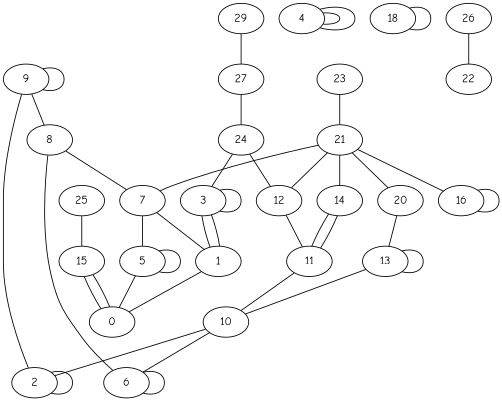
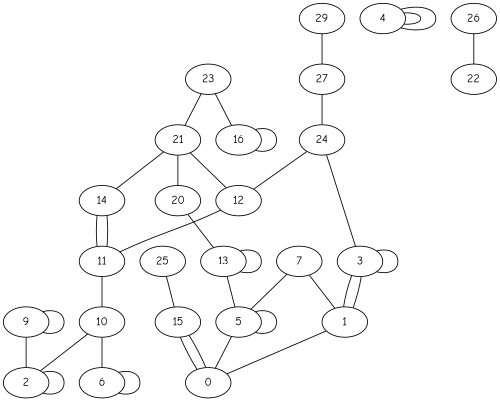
node "18": removed
node "8": removed
edge "21" -- "7": removed
edge "21" -- "16": now "23" -- "16"
edge "13" -- "10": now "13" -- "5"
